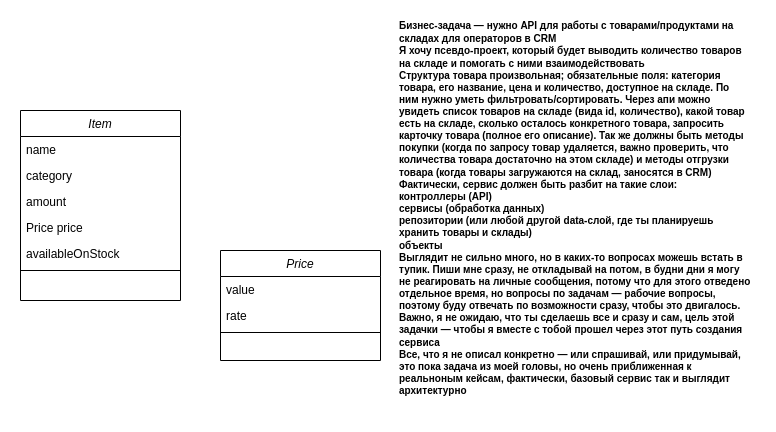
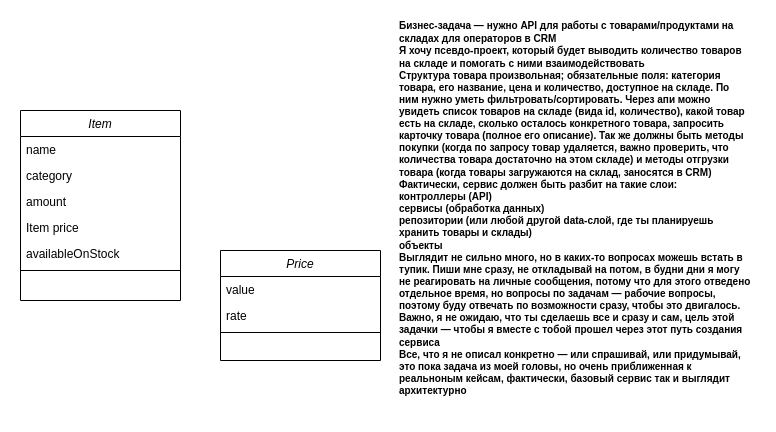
node "Price price": label "Price price" -> "Item price"
